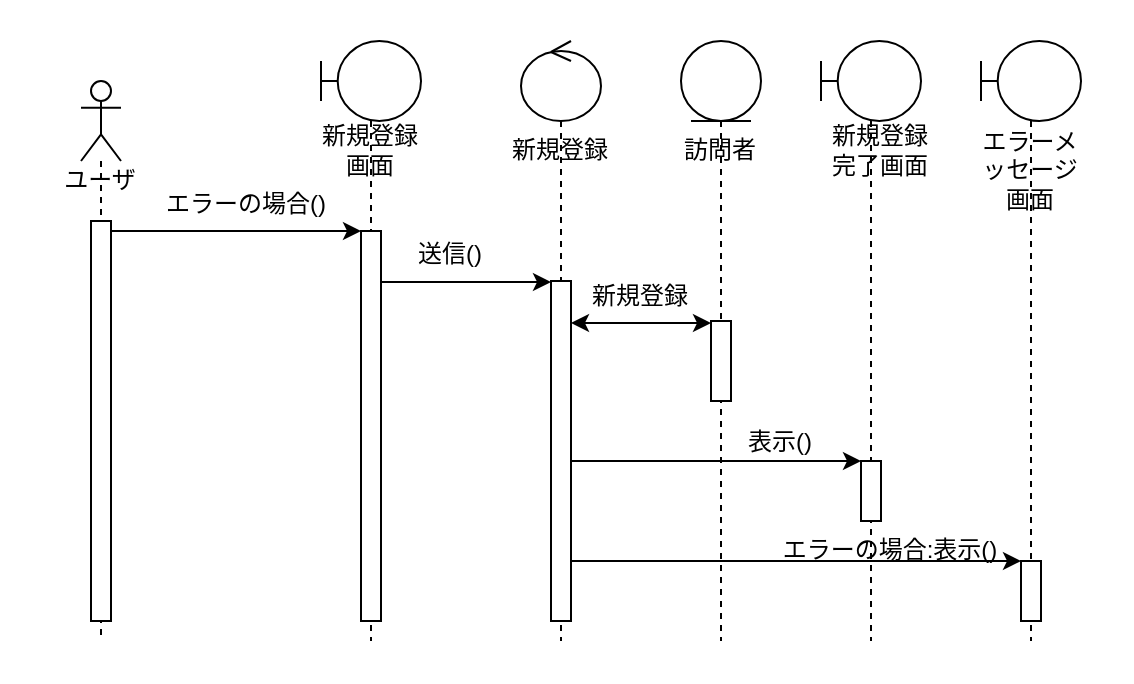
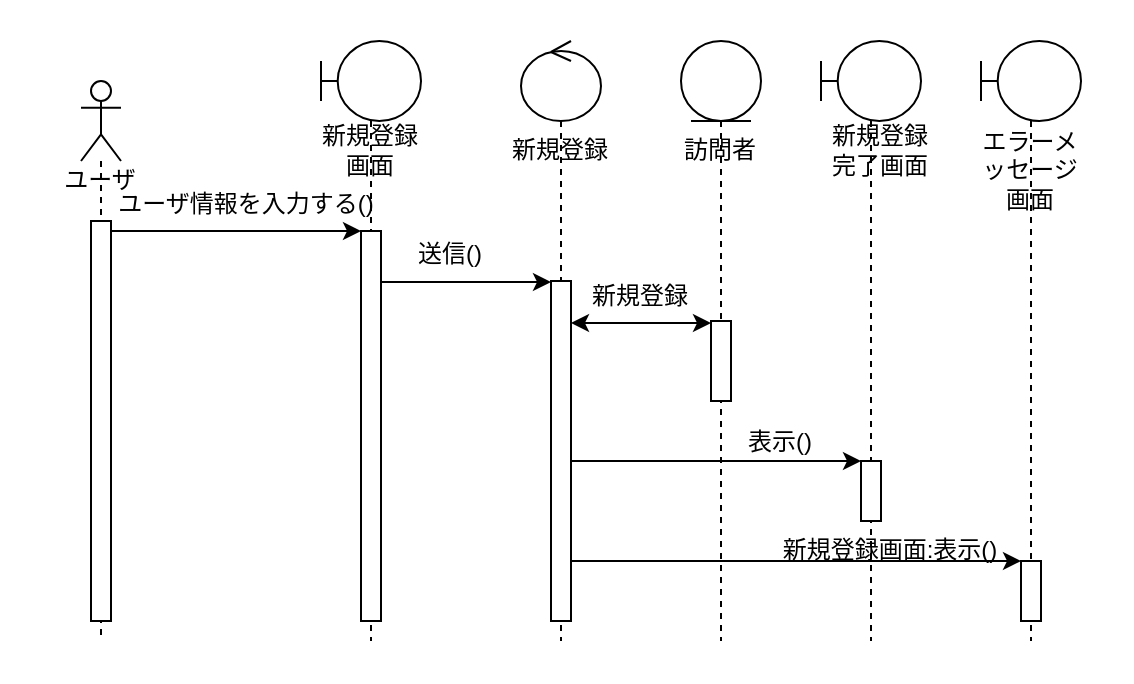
node "エラーの場合()": label "エラーの場合()" -> "ユーザ情報を入力する()"
node "エラーの場合:表示()": label "エラーの場合:表示()" -> "新規登録画面:表示()"
